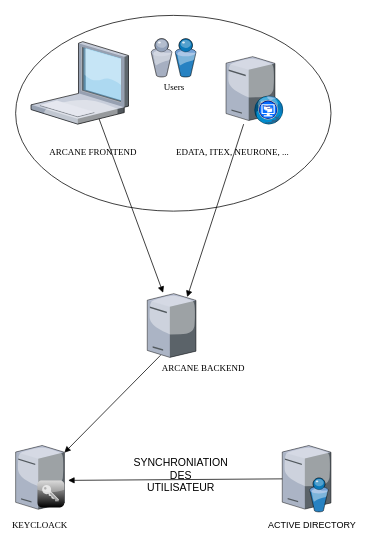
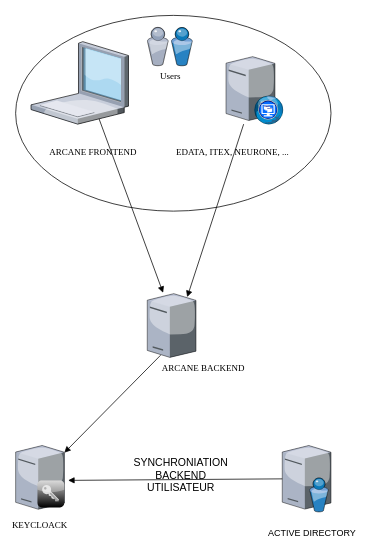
node "Users": moved (173, 58) -> (170, 47)
node "SYNCHRONIATION DES UTILISATEUR": label "SYNCHRONIATION DES UTILISATEUR" -> "SYNCHRONIATION BACKEND UTILISATEUR"
node "ACTIVE DIRECTORY": moved (312, 525) -> (312, 533)
